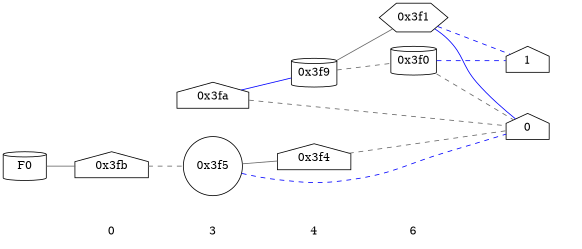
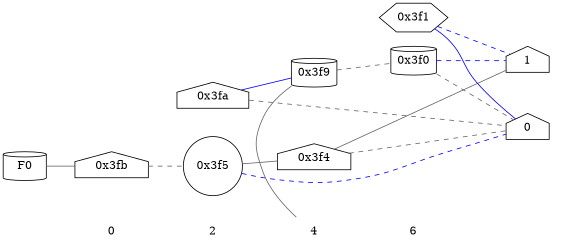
edge "0x3f1" -- "0x3f9": now "4" -- "0x3f9"
edge "1" -- "0x3f4": added
node "3": label "3" -> "2"
